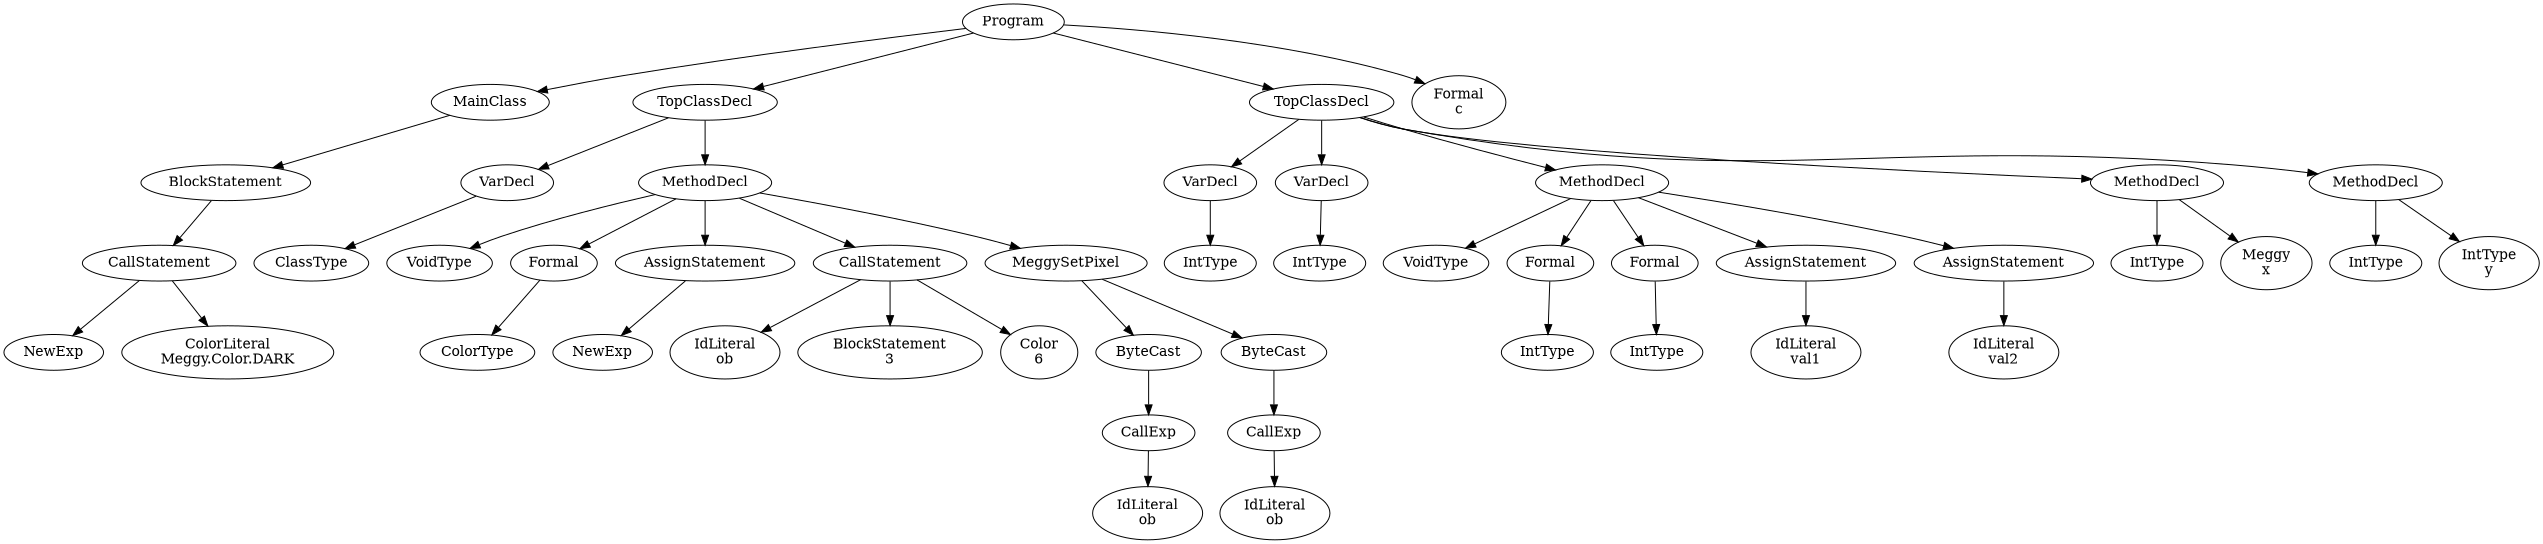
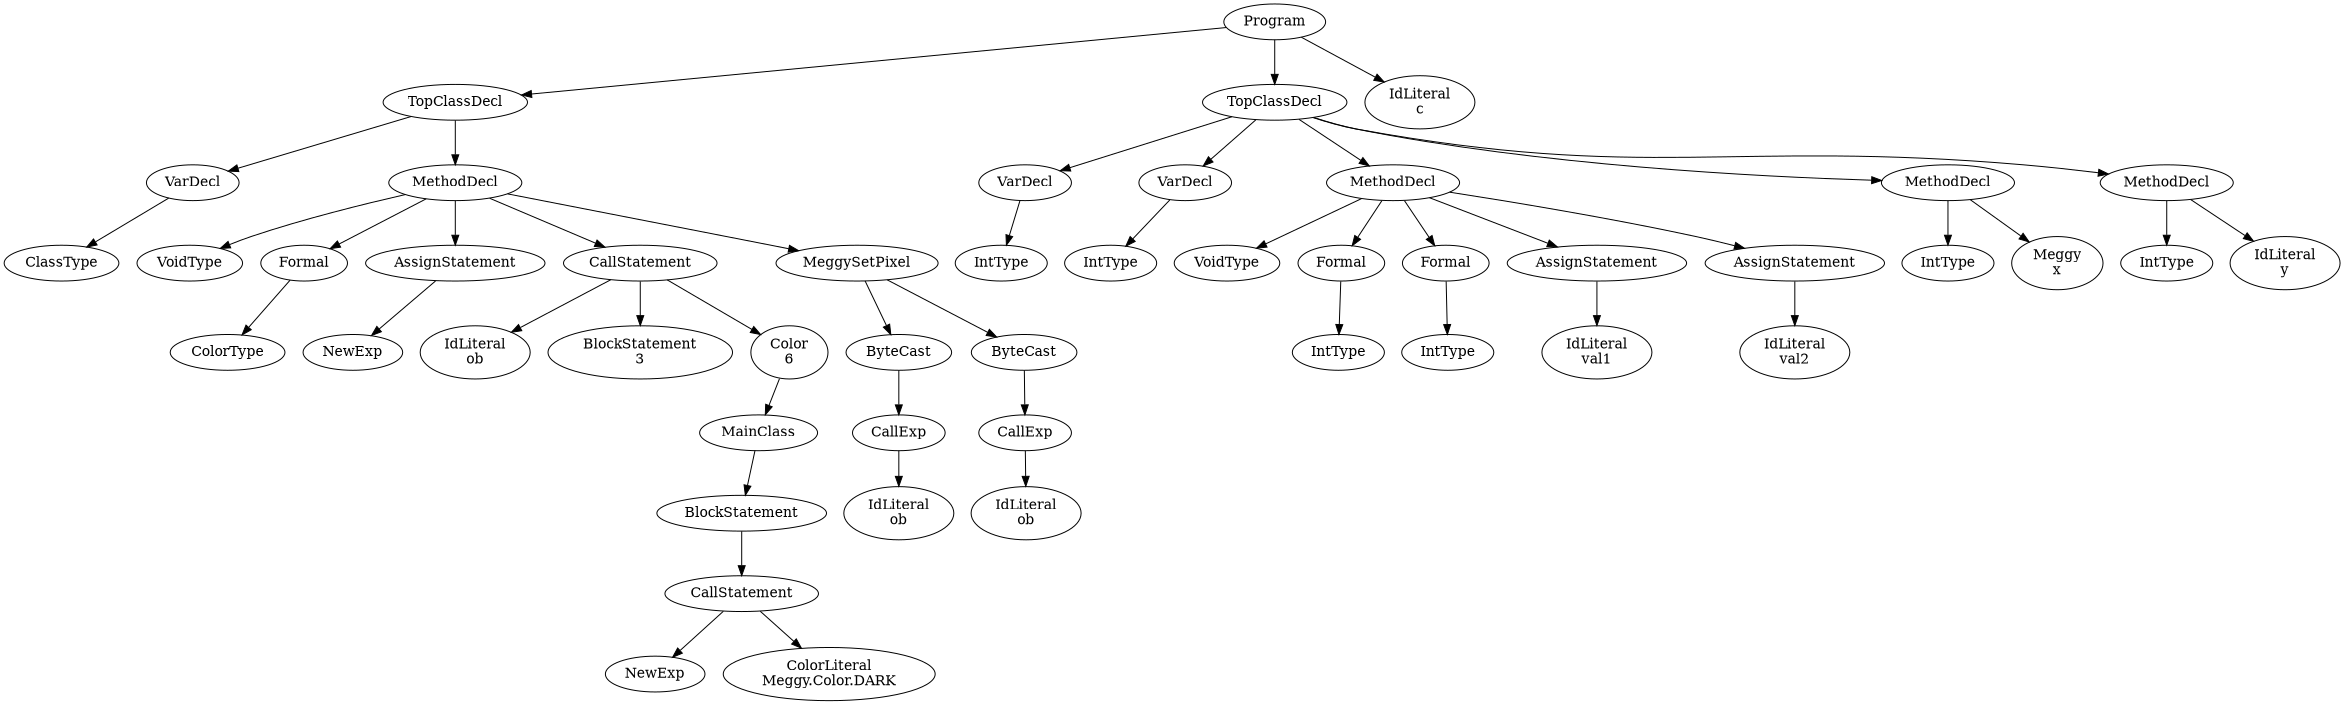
edge "Program" -> "MainClass": now "Color 6" -> "MainClass"
node "Formal c": label "Formal c" -> "IdLiteral c"
node "IntType y": label "IntType y" -> "IdLiteral y"
